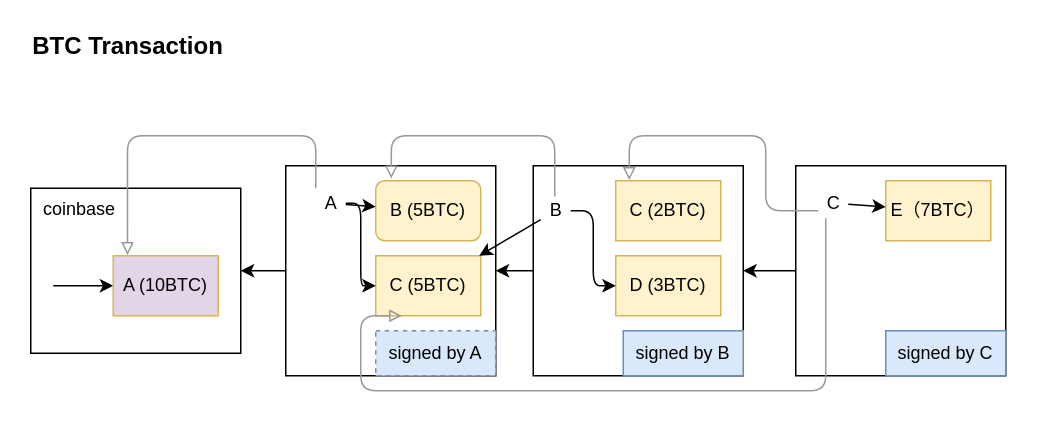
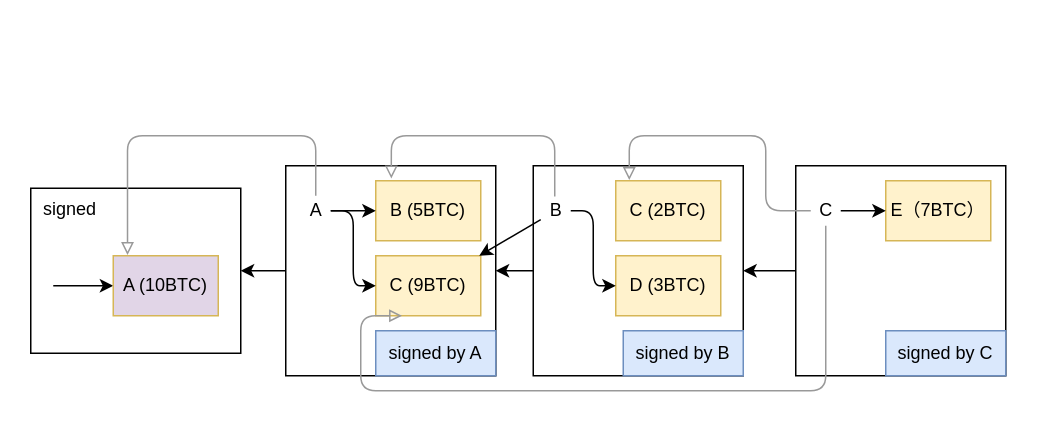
node "BTC Transaction": removed
node "A": moved (331, 203) -> (316, 211)
node "C": moved (833, 203) -> (826, 211)
node "coinbase": label "coinbase" -> "signed"
node "B (5BTC)": shape rounded rectangle -> rectangle
node "C (5BTC)": label "C (5BTC)" -> "C (9BTC)"
node "signed by A": style dashed -> solid
